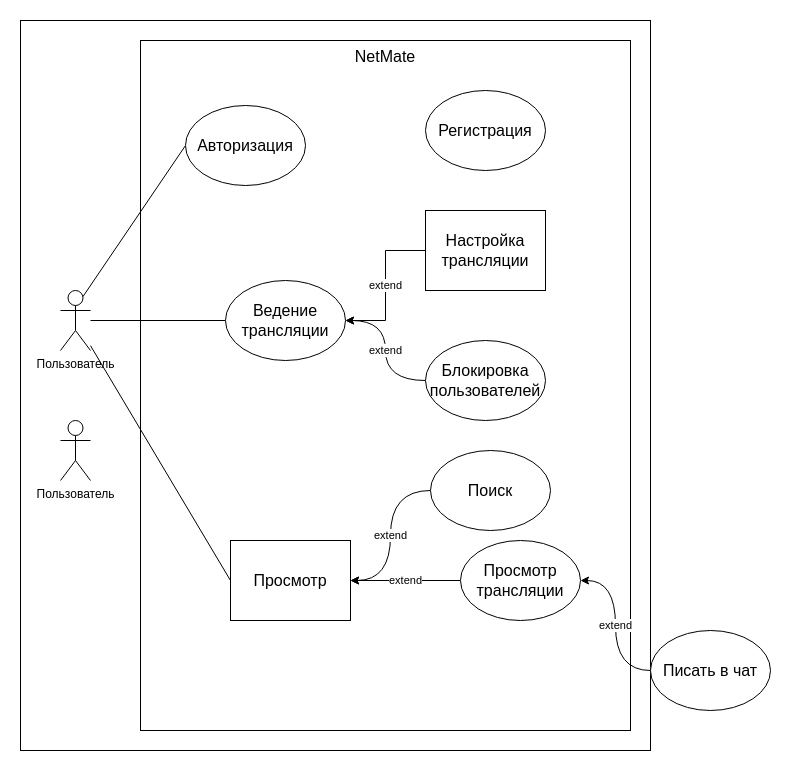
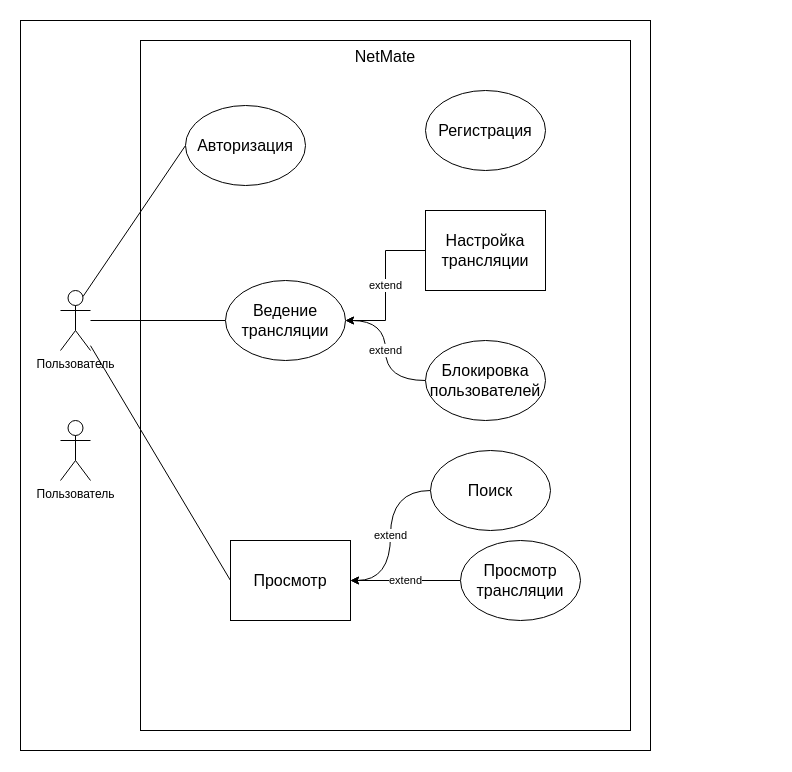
edge "Писать в чат" -> "Просмотр трансляции": removed, label "extend"
node "Писать в чат": removed
